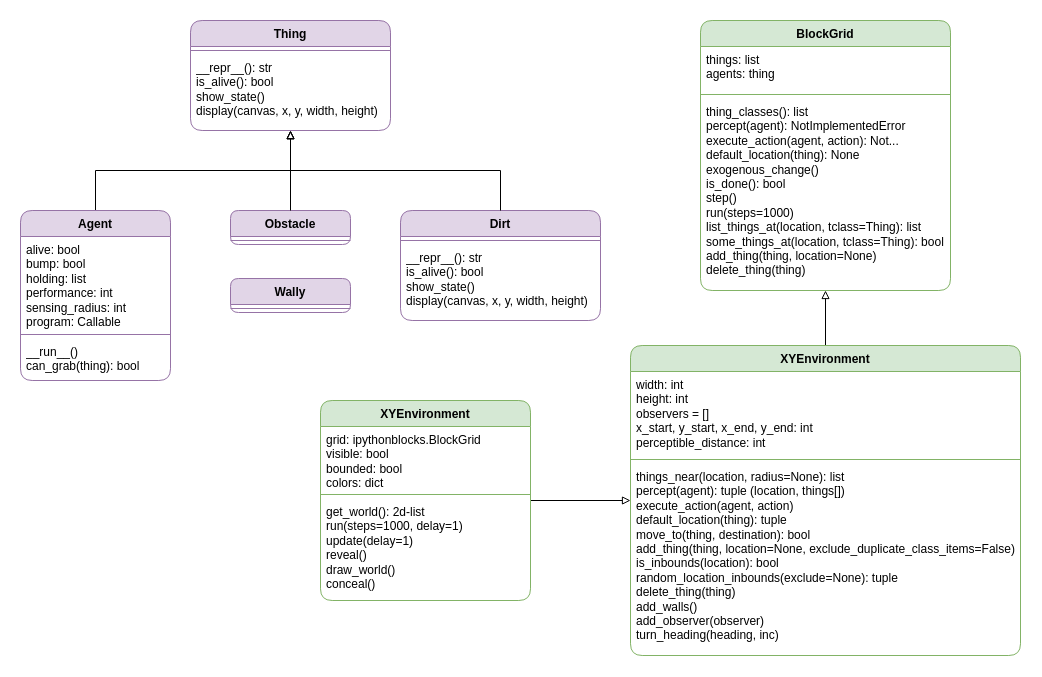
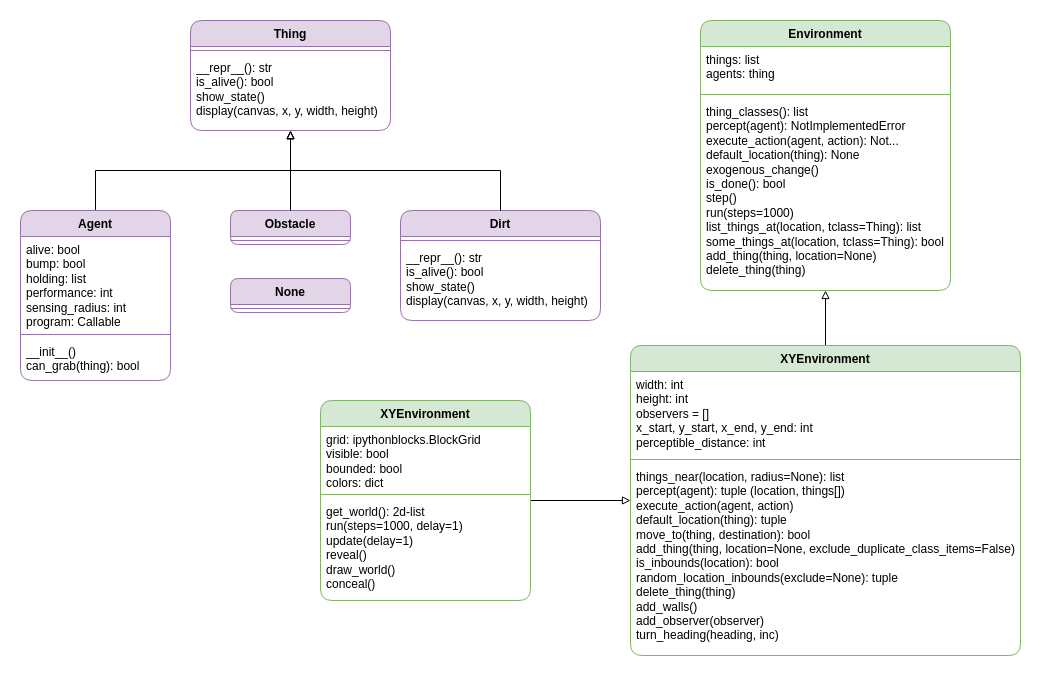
node "BlockGrid": label "BlockGrid" -> "Environment"
node "Wally": label "Wally" -> "None"
node "__run__() can_grab(thing): bool": label "__run__() can_grab(thing): bool" -> "__init__() can_grab(thing): bool"
